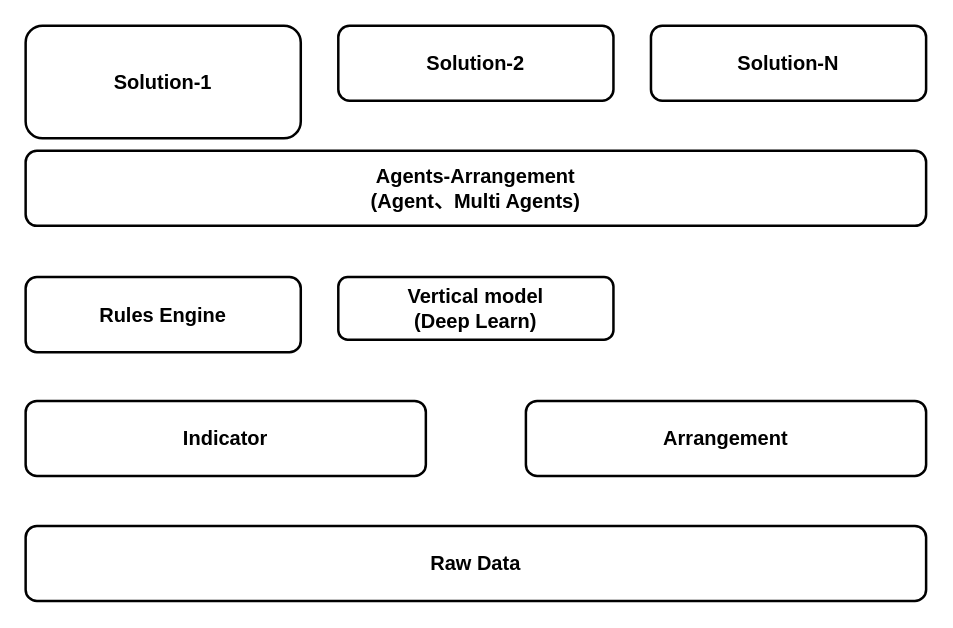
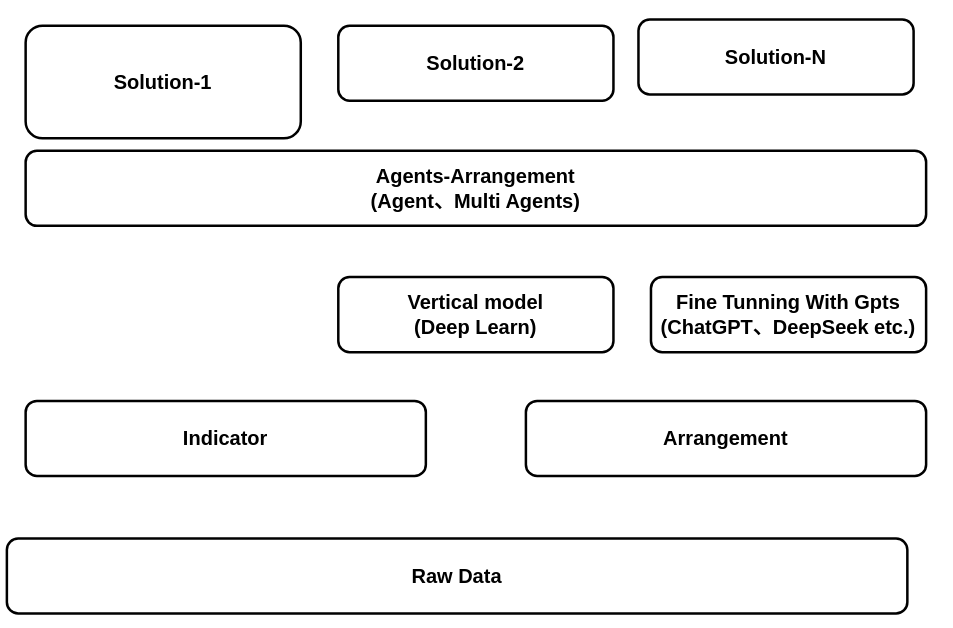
node "Solution-N": moved (788, 63) -> (776, 57)
node "Vertical model (Deep Learn)": size 275x63 -> 275x75
node "Rules Engine": removed
node "Fine Tunning With Gpts (ChatGPT、DeepSeek etc.)": added
node "Raw Data": moved (476, 563) -> (457, 576)
